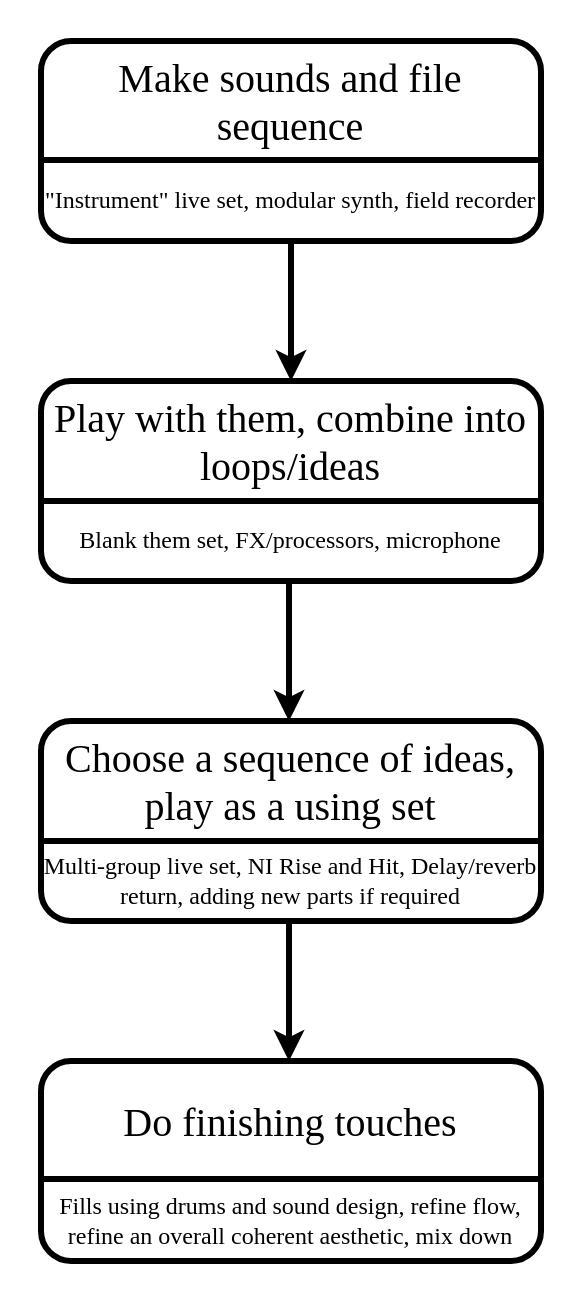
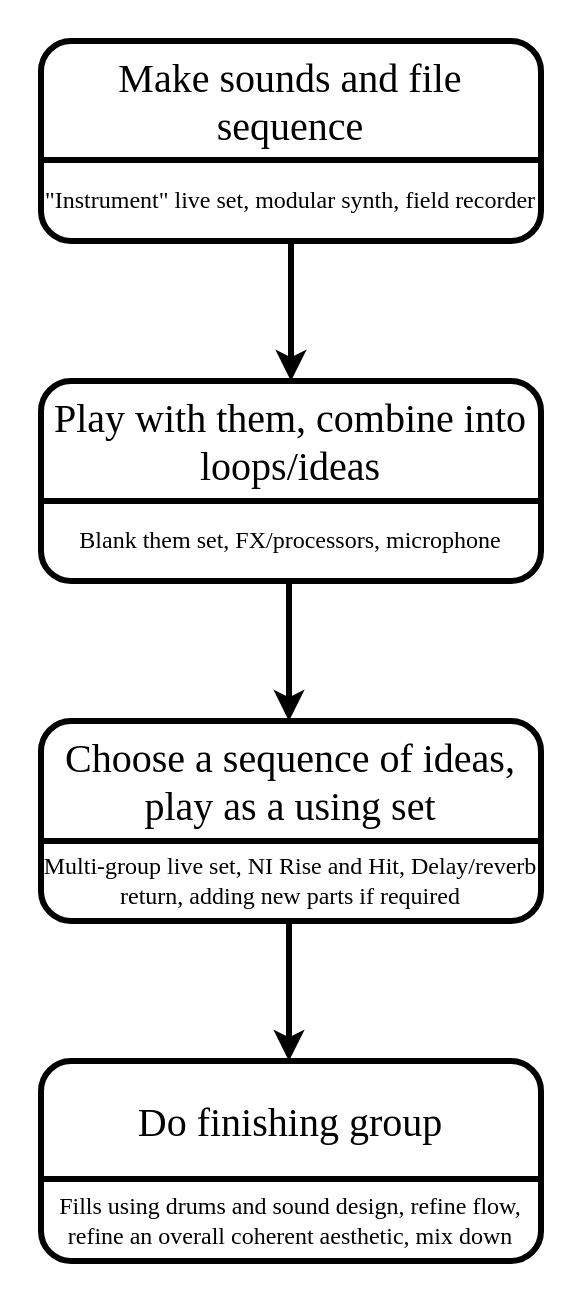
node "Do finishing touches": label "Do finishing touches" -> "Do finishing group"
